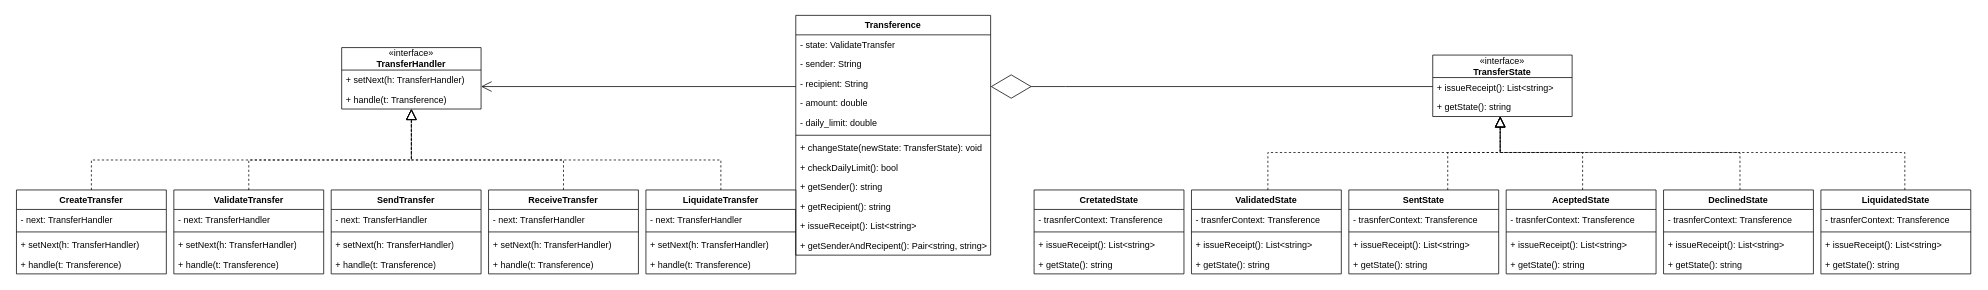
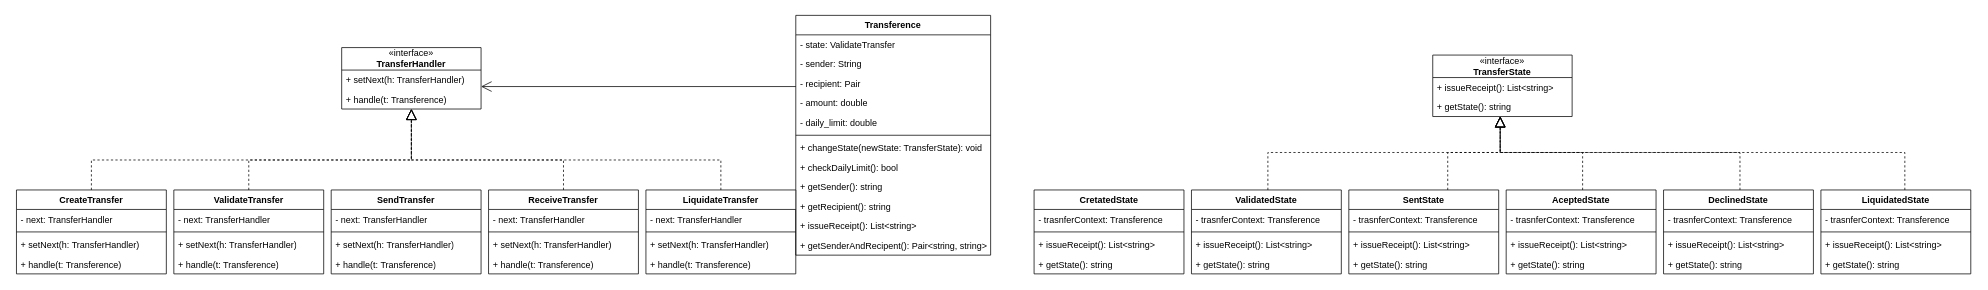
node "- recipient: String": label "- recipient: String" -> "- recipient: Pair"
edge "«interface» TransferState" -> "Transference": removed
